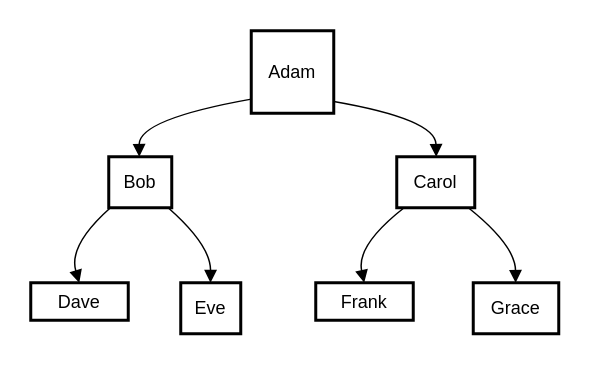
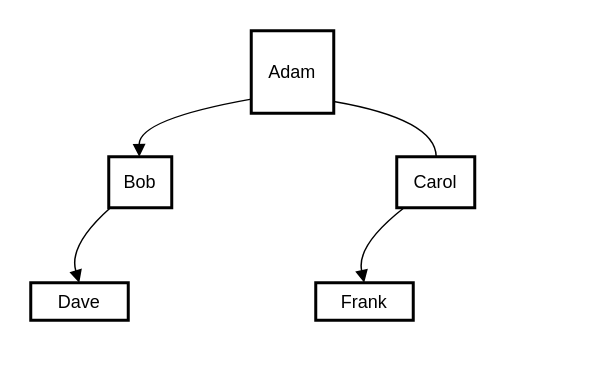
edge "Adam" -> "Carol": arrowhead block -> none
edge "Bob" -> "Eve": removed
edge "Carol" -> "Grace": removed
node "Eve": removed
node "Grace": removed
